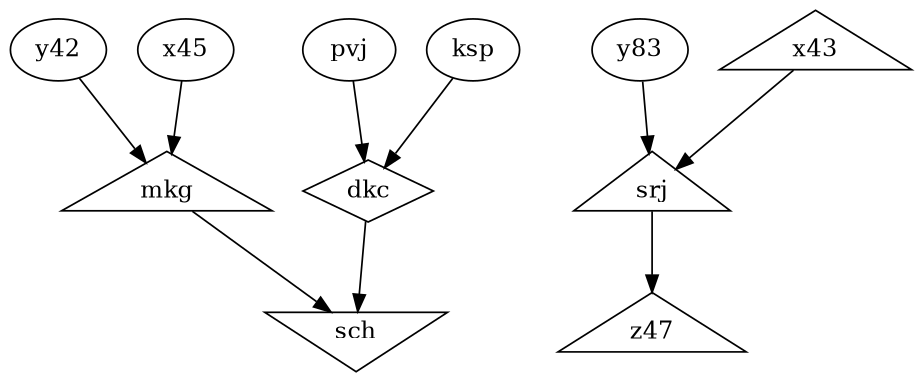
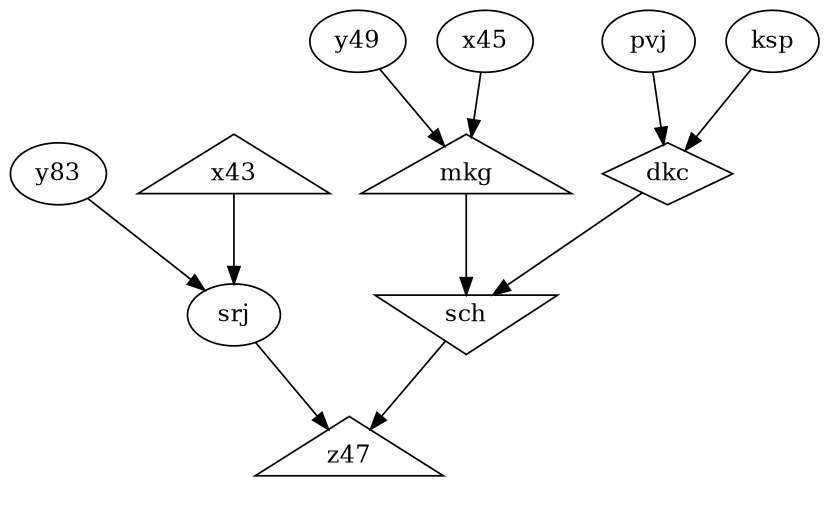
node "y42": label "y42" -> "y49"
node "srj": shape triangle -> ellipse
edge "sch" -> "z47": added
